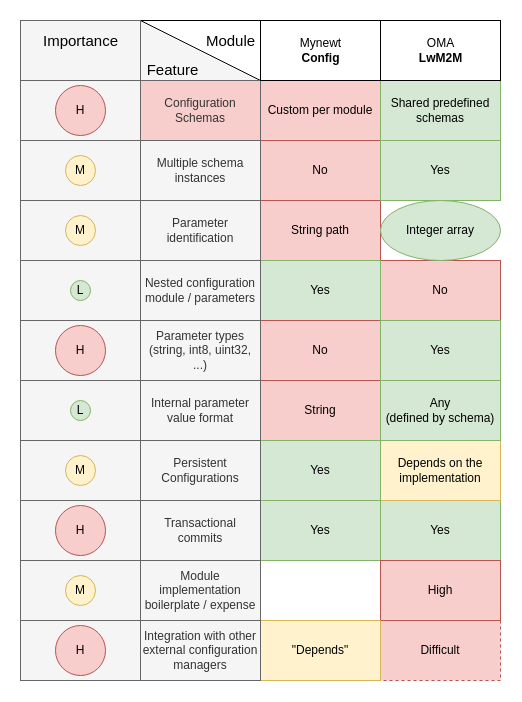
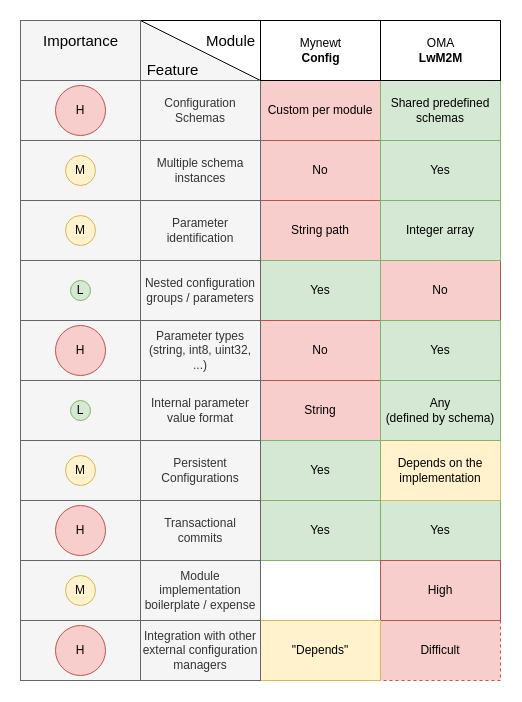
node "Configuration Schemas": fillcolor #f8cecc -> #f5f5f5
node "Integer array": shape ellipse -> rectangle
node "Nested configuration module / parameters": label "Nested configuration module / parameters" -> "Nested configuration groups / parameters"
